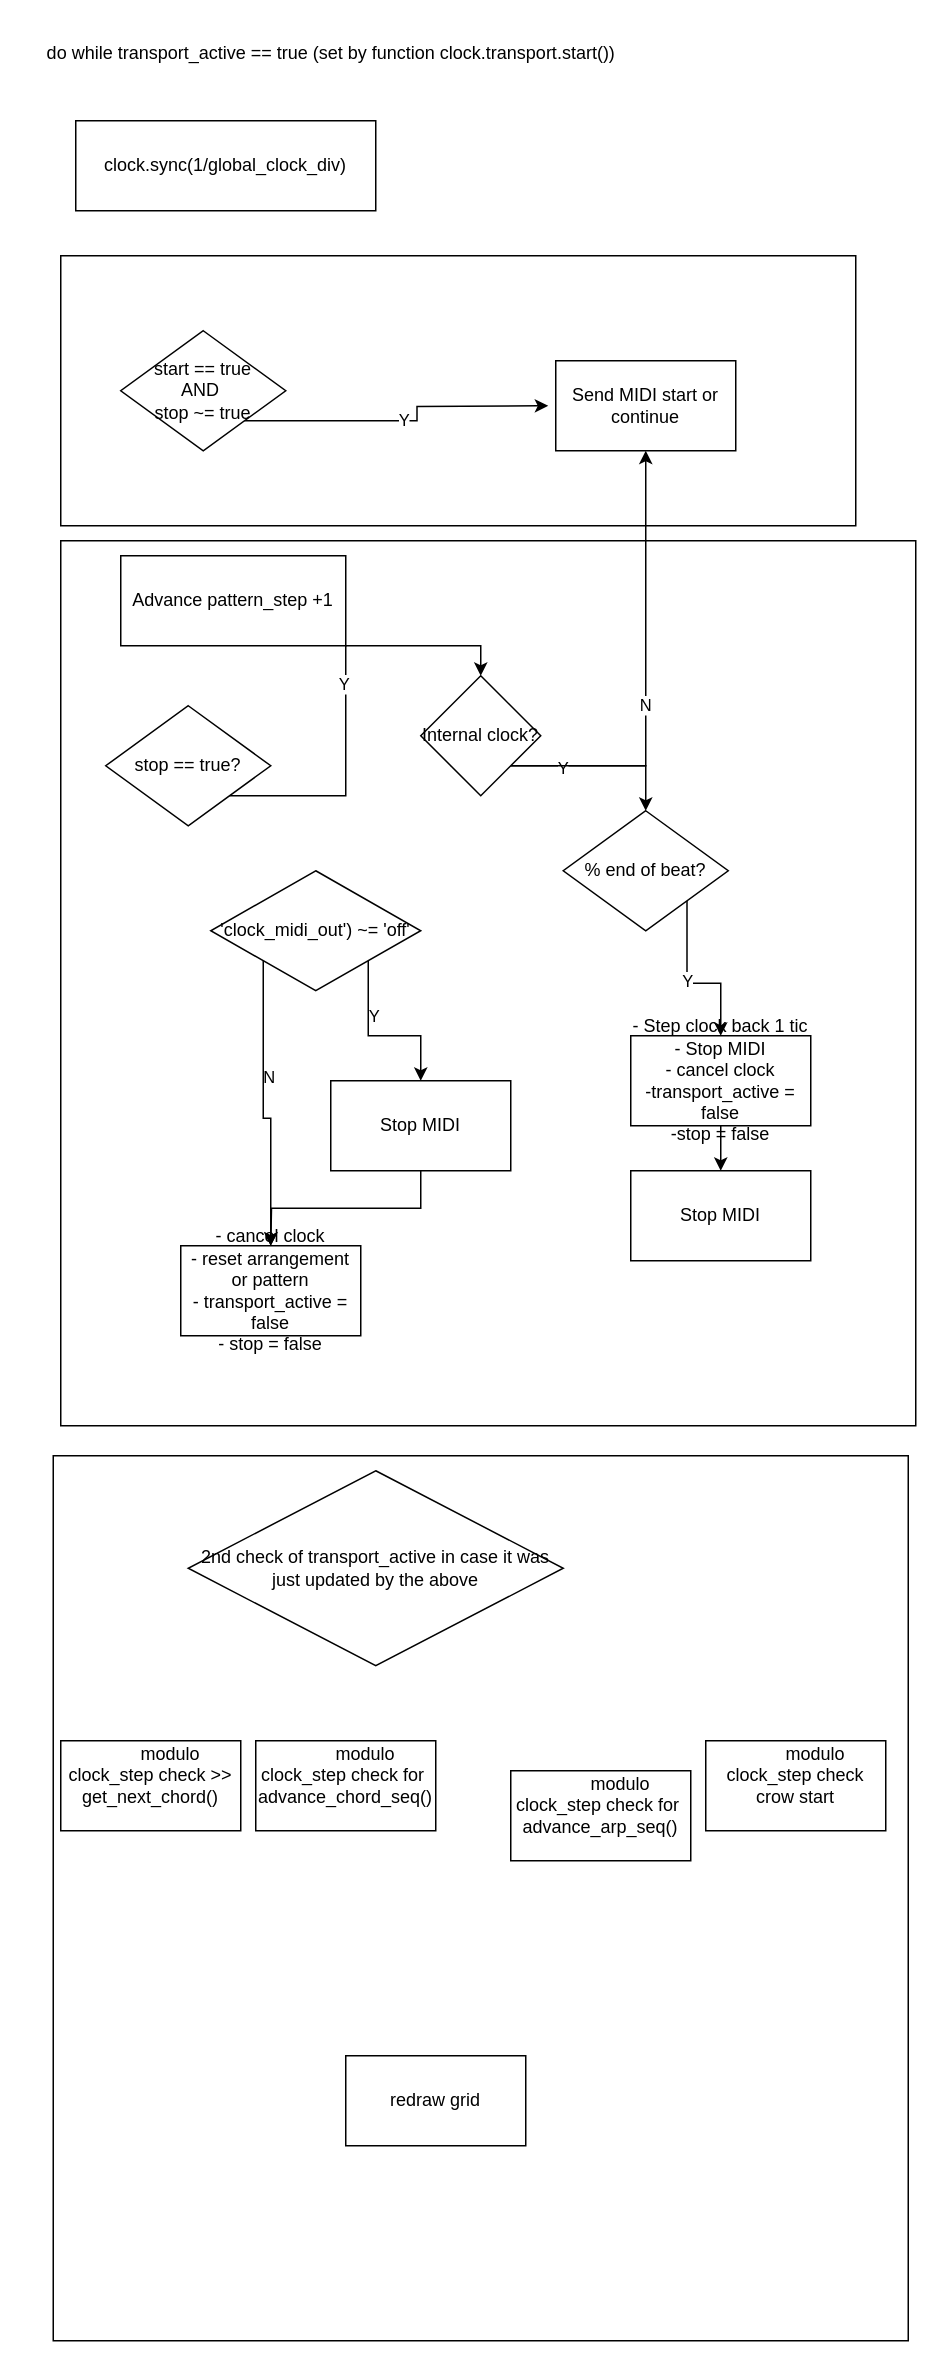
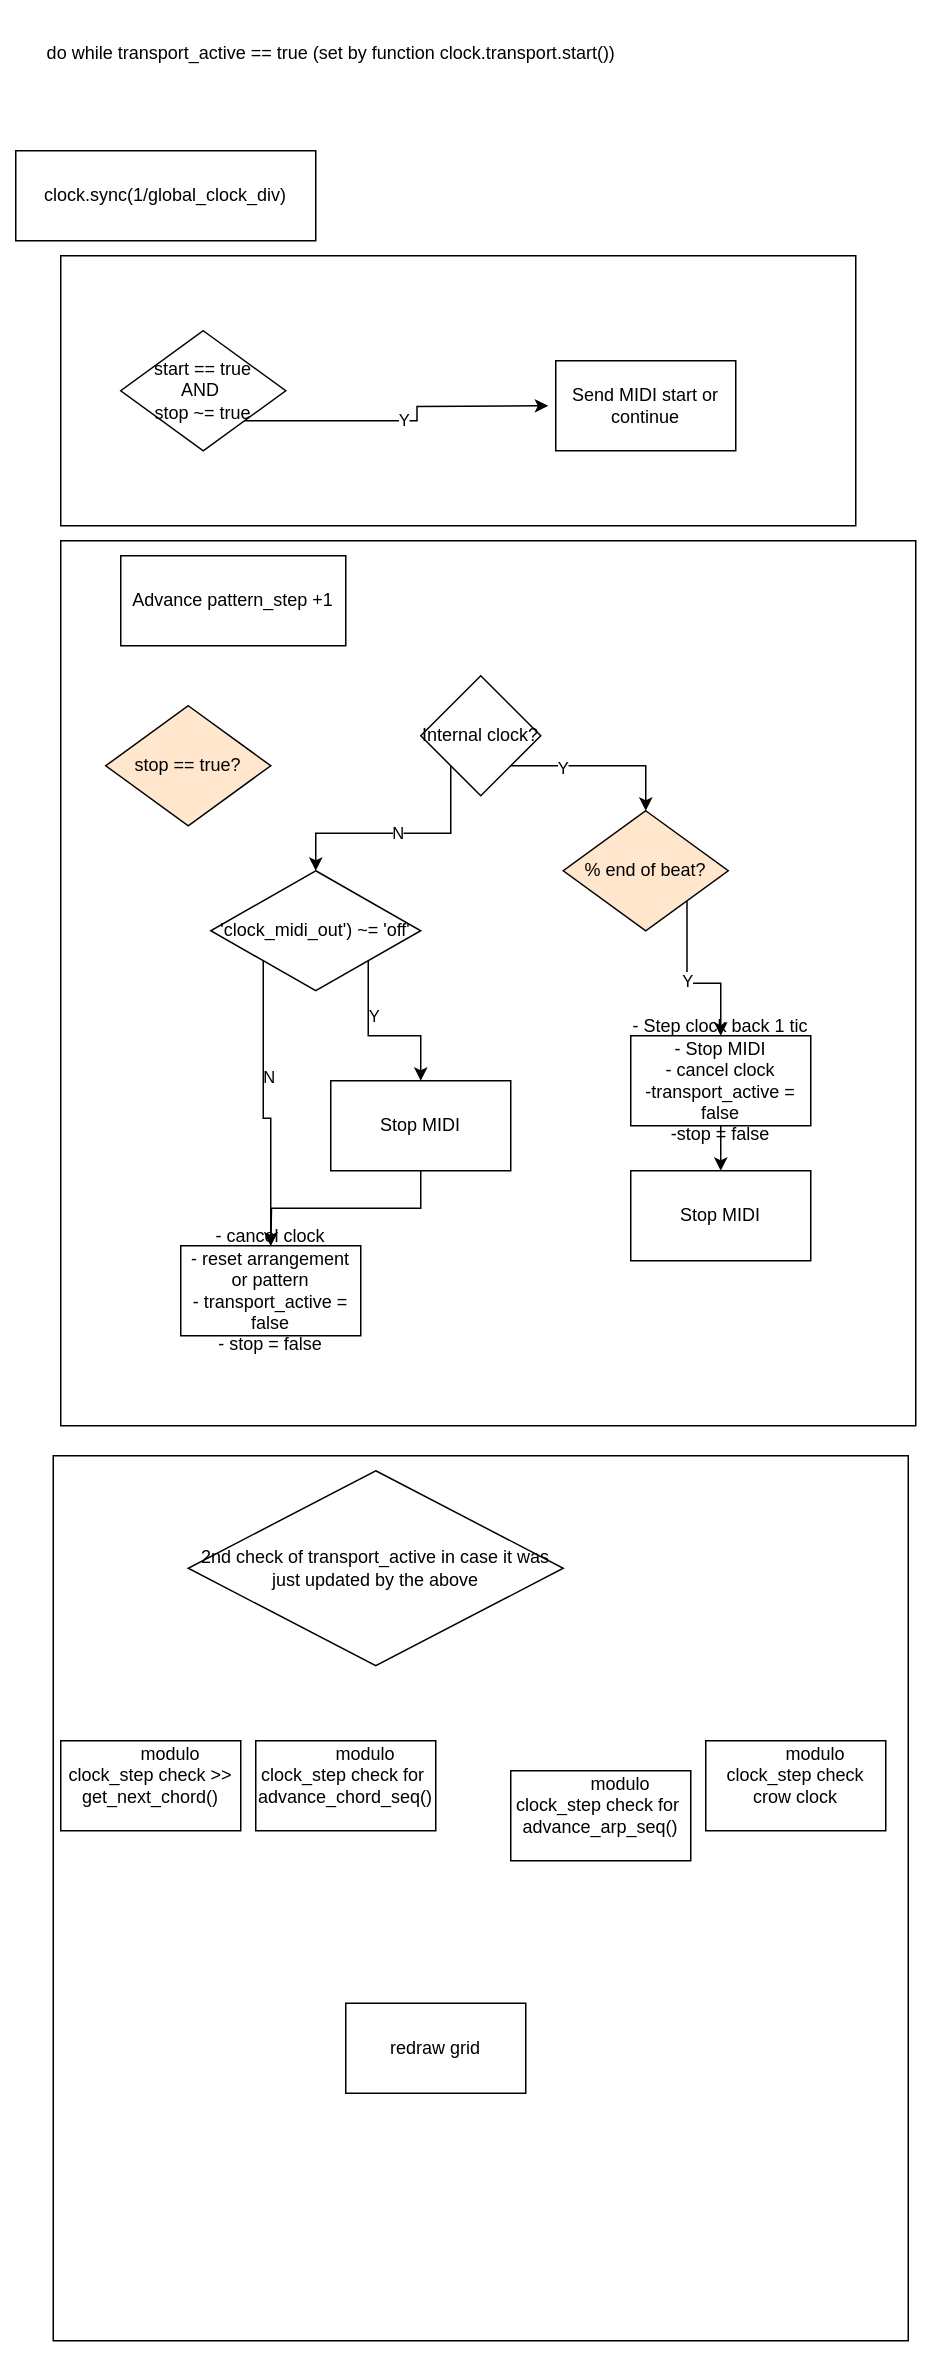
node "clock.sync(1/global_clock_div)": moved (226, 166) -> (166, 196)
edge "Internal clock?" -> "Send MIDI start or continue": now "Internal clock?" -> "'clock_midi_out') ~= 'off'"
edge "stop == true?" -> "Internal clock?": removed, label "Y"
node "stop == true?": fillcolor #ffffff -> #ffe6cc
node "% end of beat?": fillcolor #ffffff -> #ffe6cc
node "modulo clock_step check crow start": label "modulo clock_step check crow start" -> "modulo clock_step check crow clock"
node "redraw grid": moved (436, 2101) -> (436, 2048)
